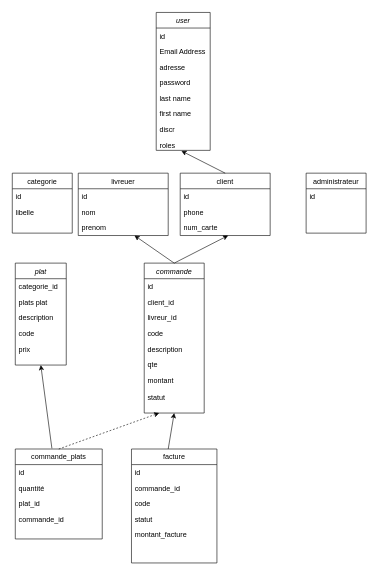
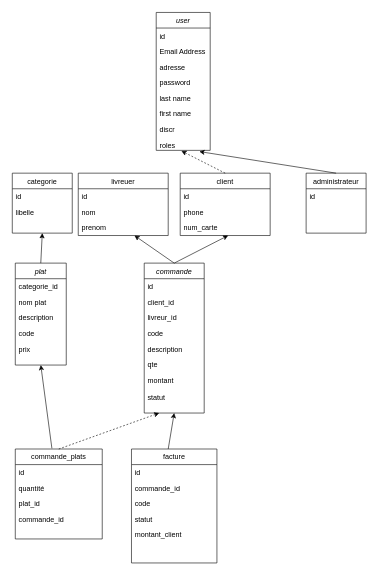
edge "administrateur" -> "roles": added
edge "client" -> "roles": style solid -> dashed
edge "plat" -> "categorie": added
node "plats plat": label "plats plat" -> "nom plat"
node "montant_facture": label "montant_facture" -> "montant_client"
